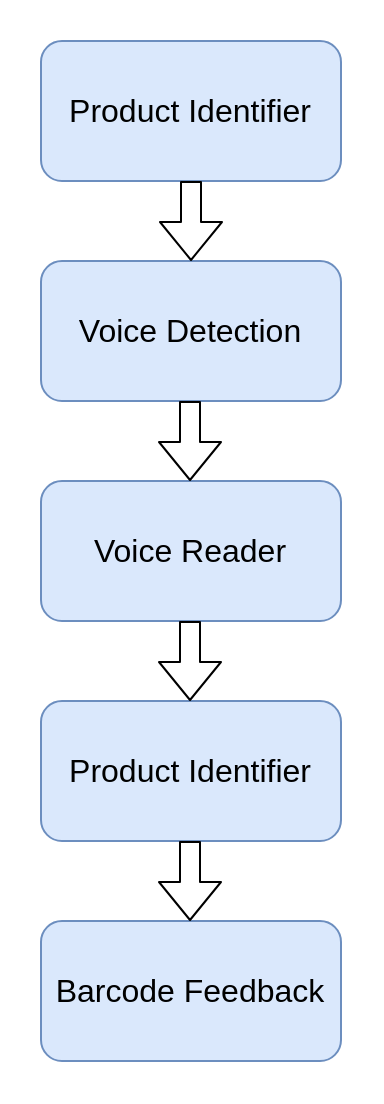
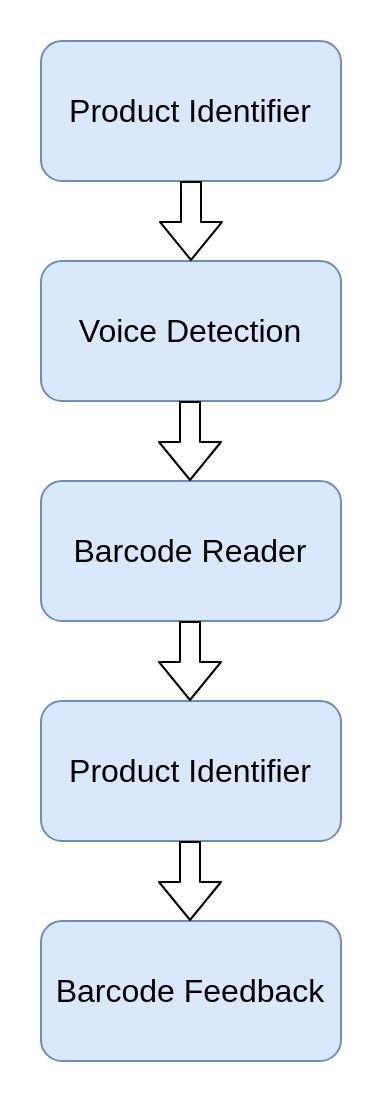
node "Voice Reader": label "Voice Reader" -> "Barcode Reader"
